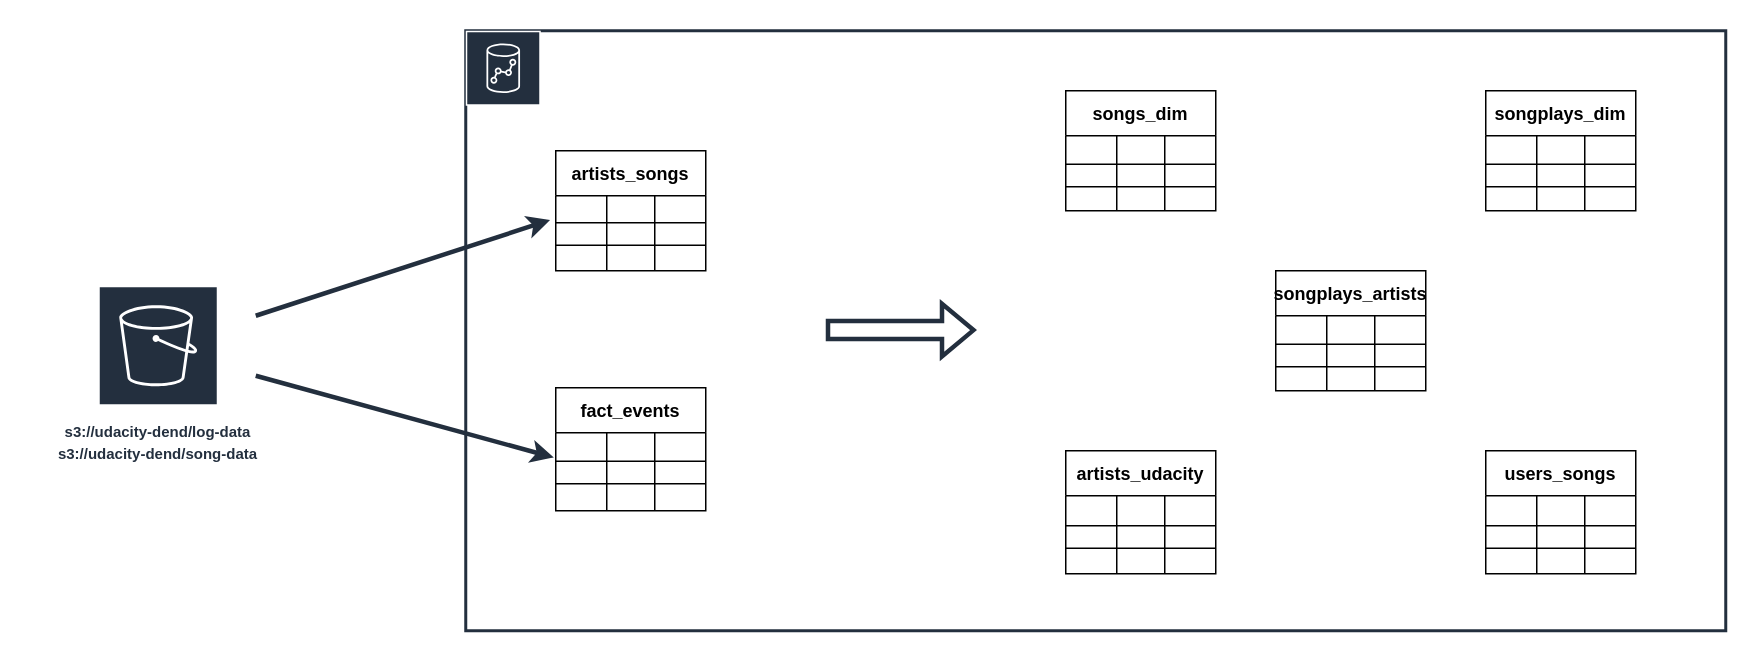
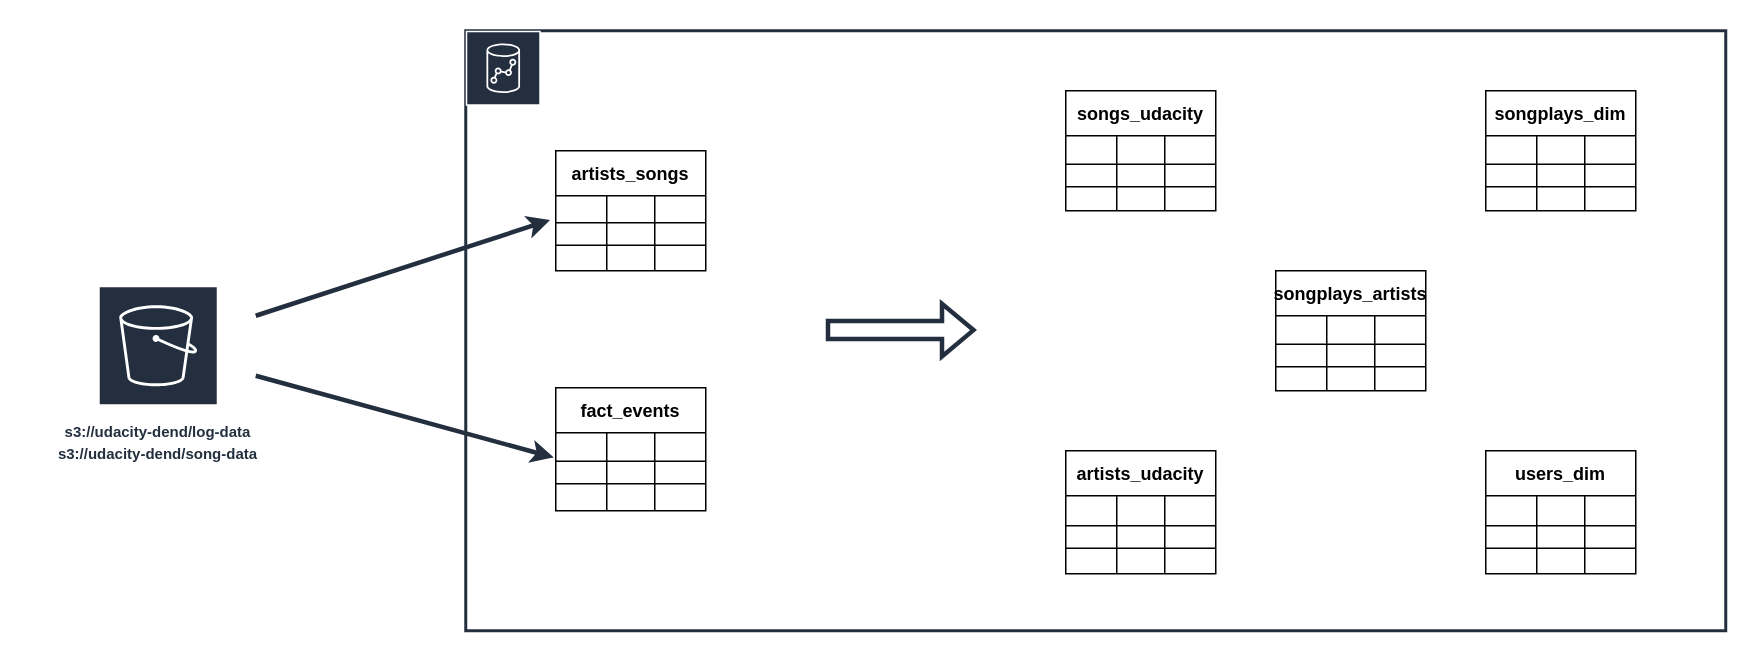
node "songs_dim": label "songs_dim" -> "songs_udacity"
node "users_songs": label "users_songs" -> "users_dim"
